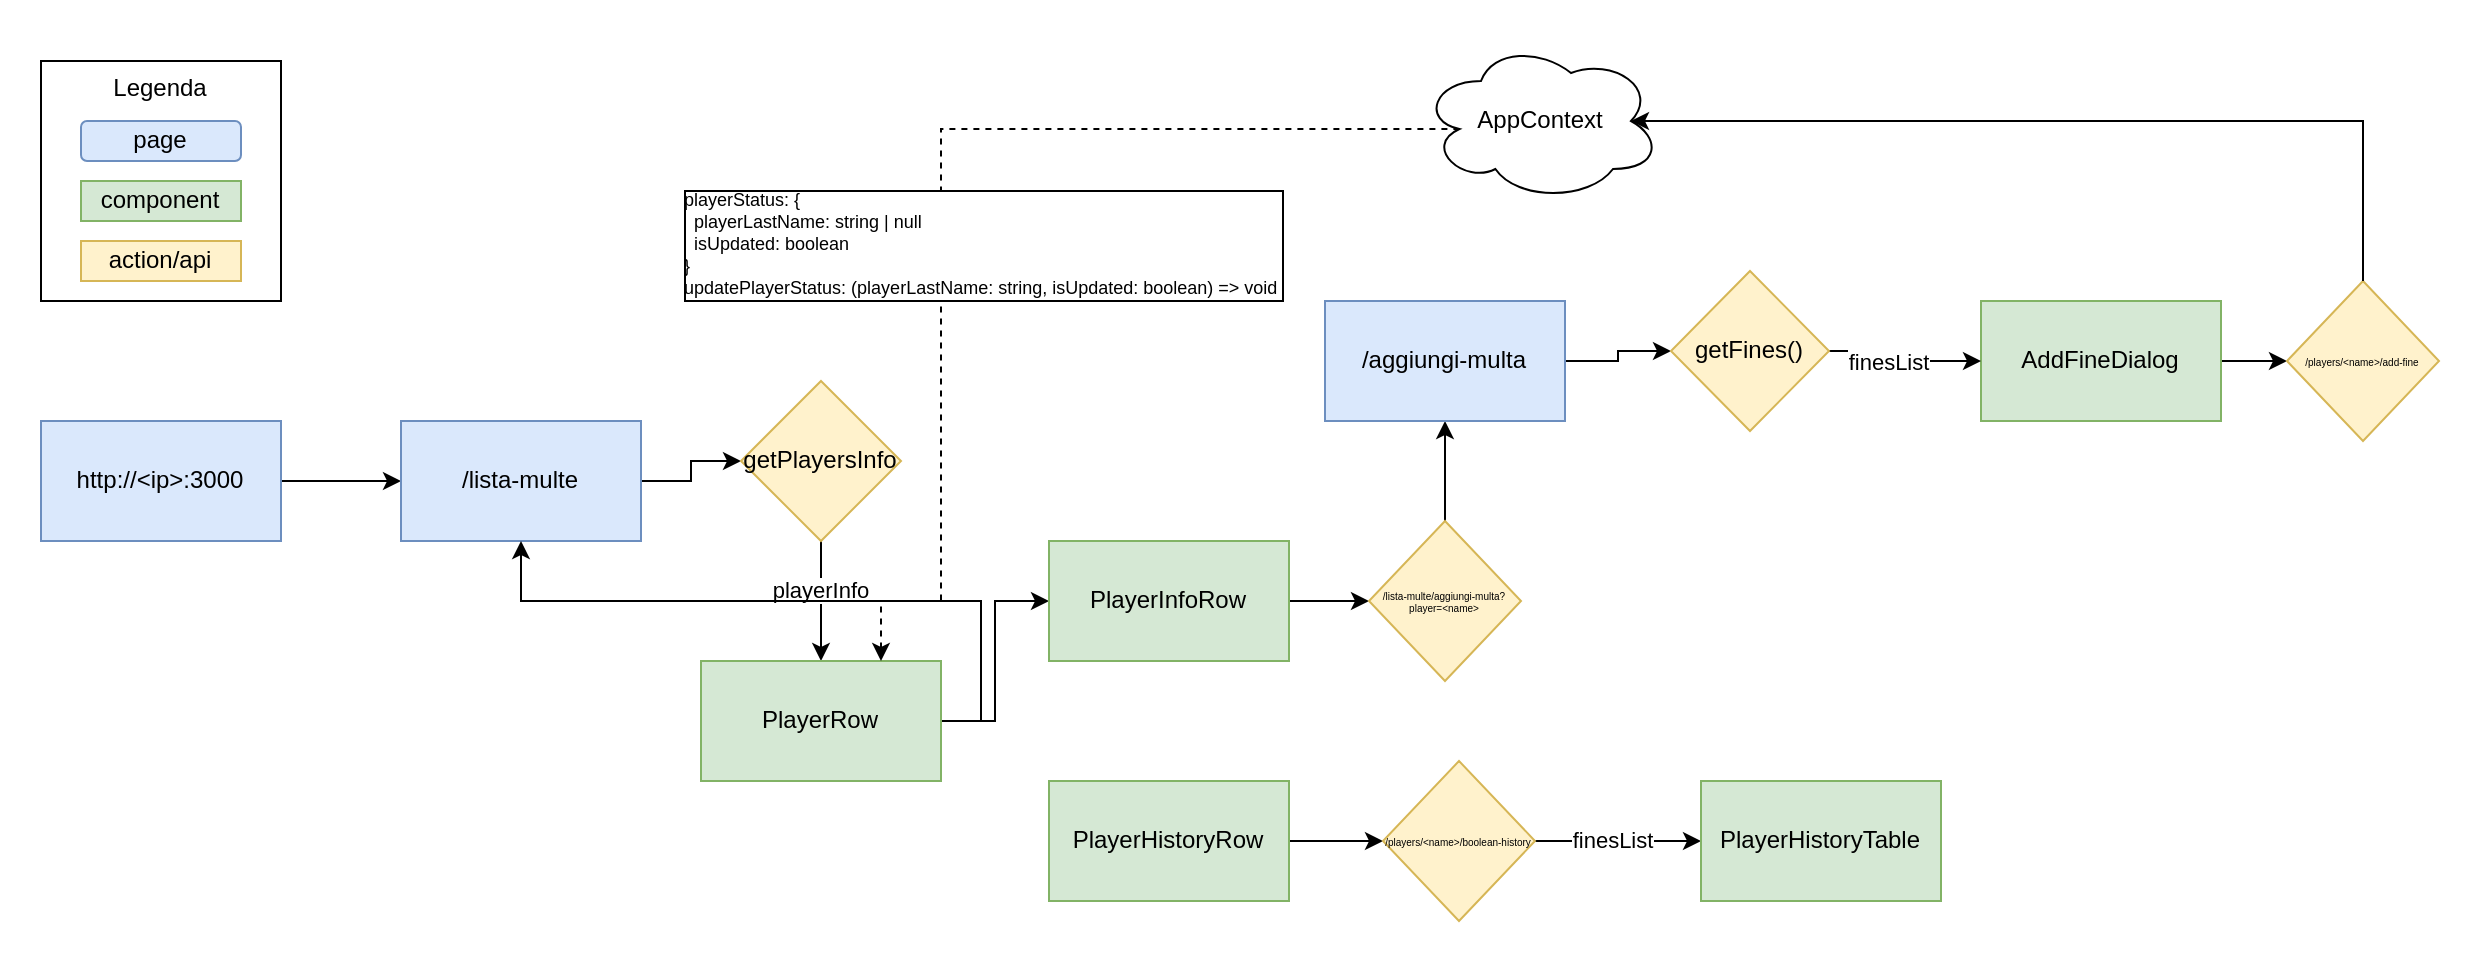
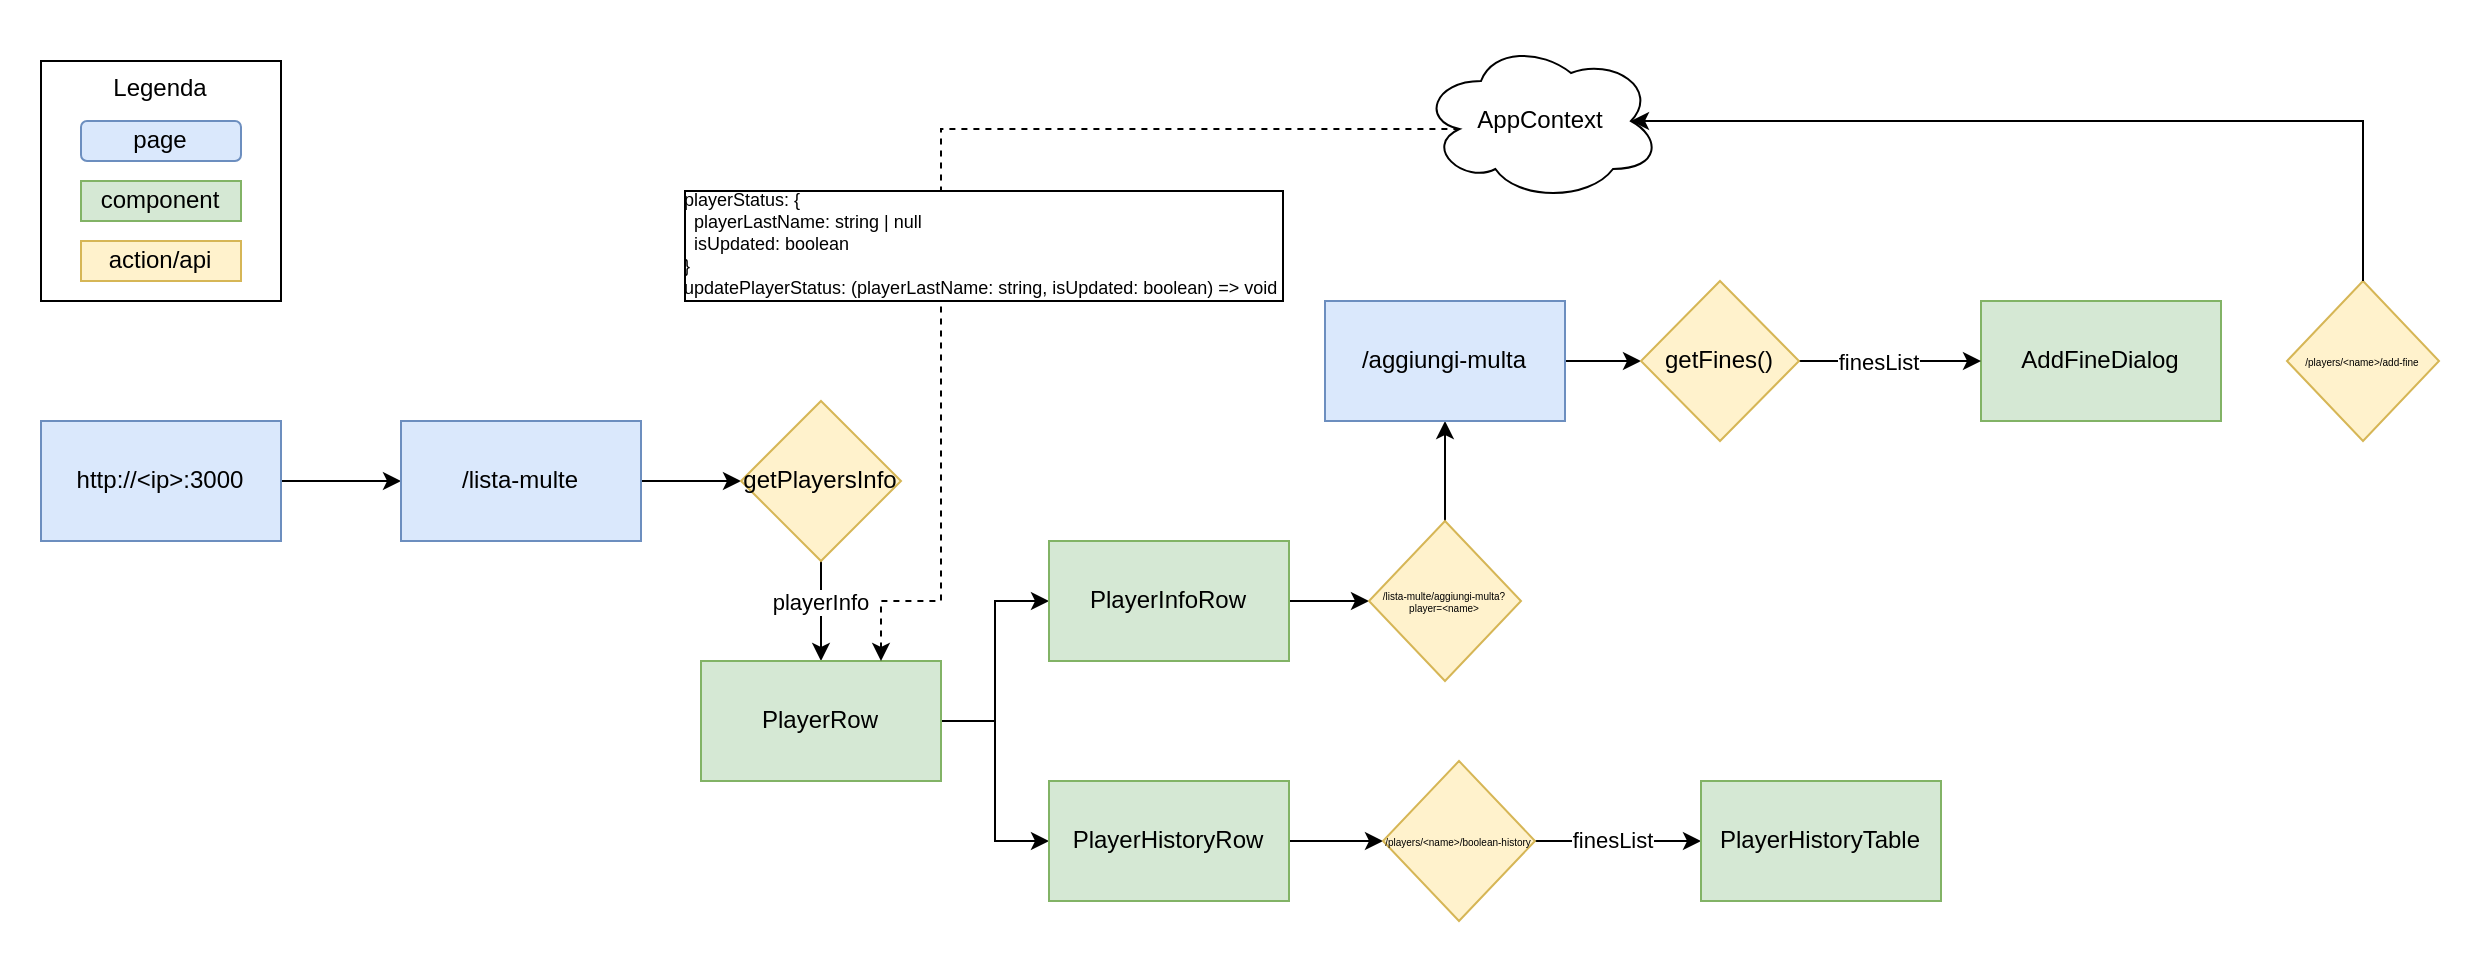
node "getFines()": moved (1750, 351) -> (1720, 361)
edge "AddFineDialog" -> "/players/<name>/add-fine": removed
node "getPlayersInfo": moved (821, 461) -> (821, 481)
edge "PlayerRow" -> "/lista-multe": now "PlayerRow" -> "PlayerHistoryRow"
